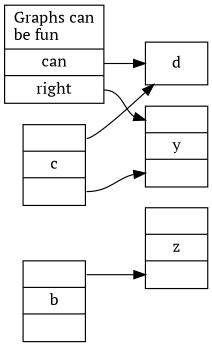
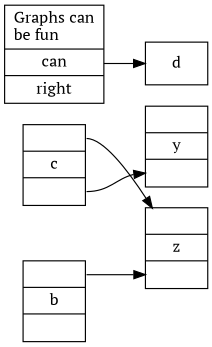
edge "Graphs can" -> "y": removed
edge "c" -> "d": now "c" -> "z"
